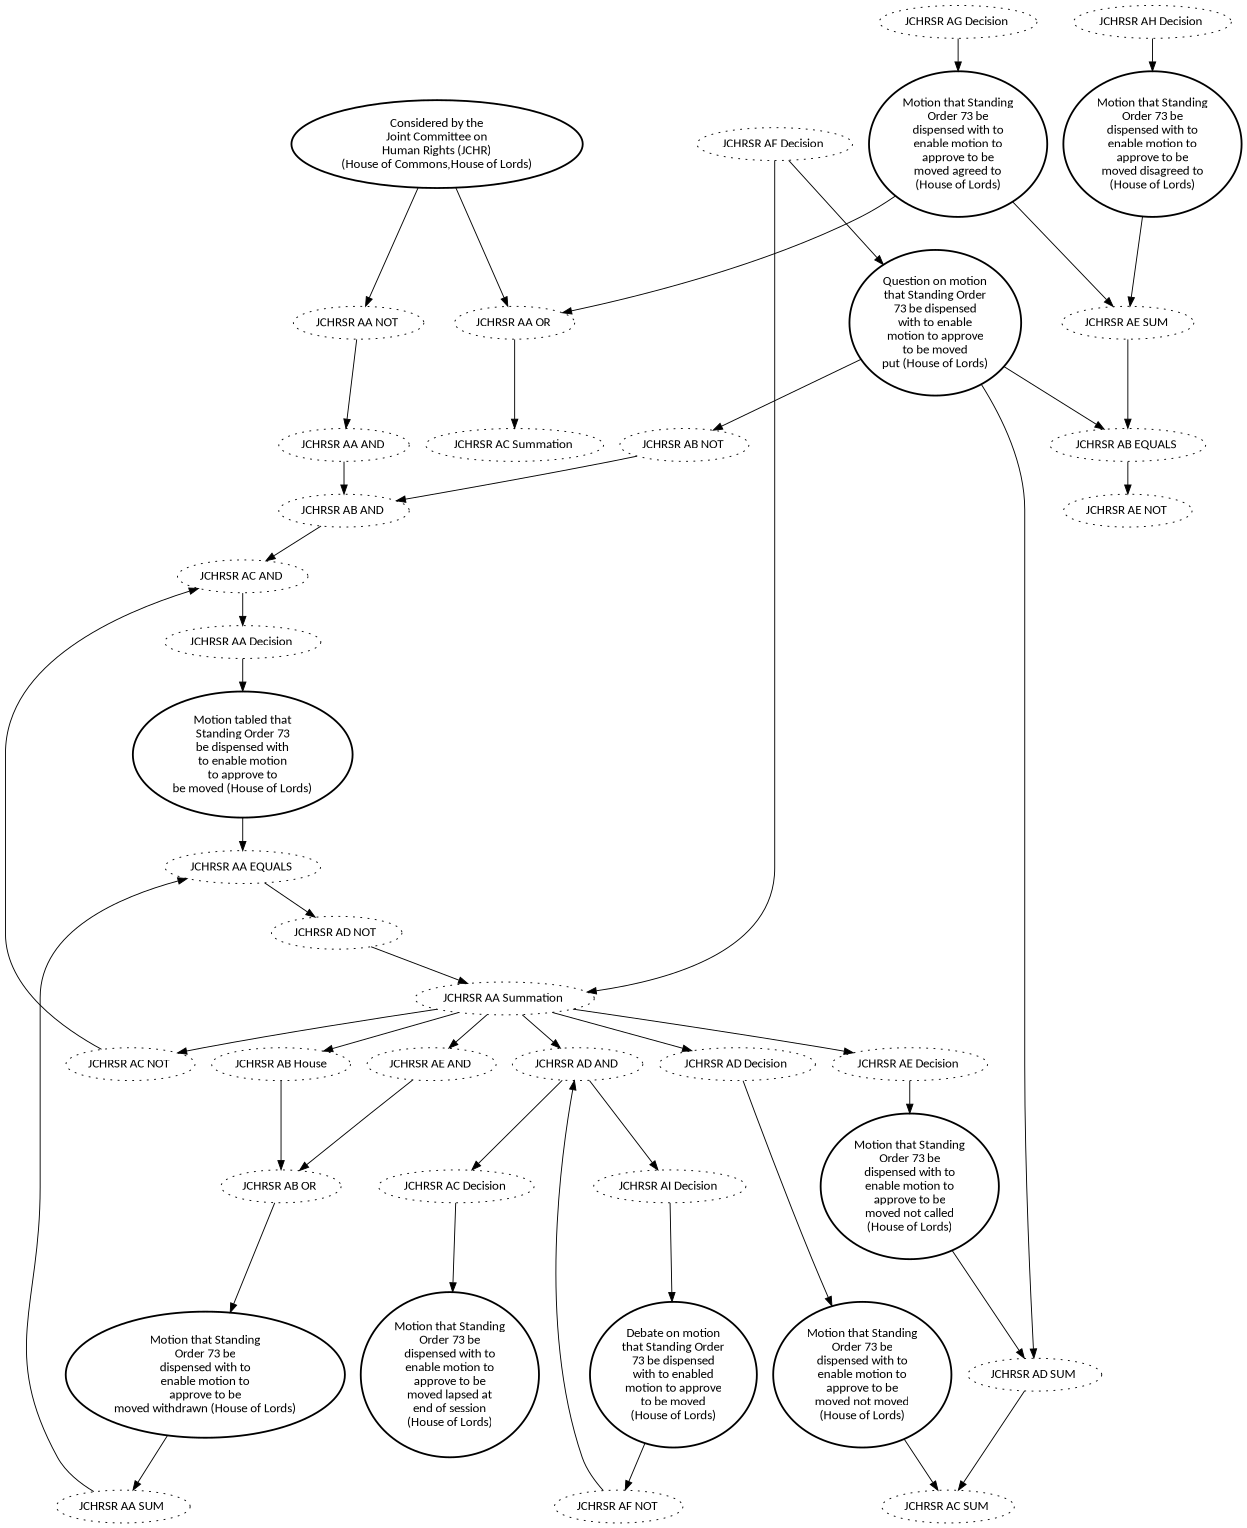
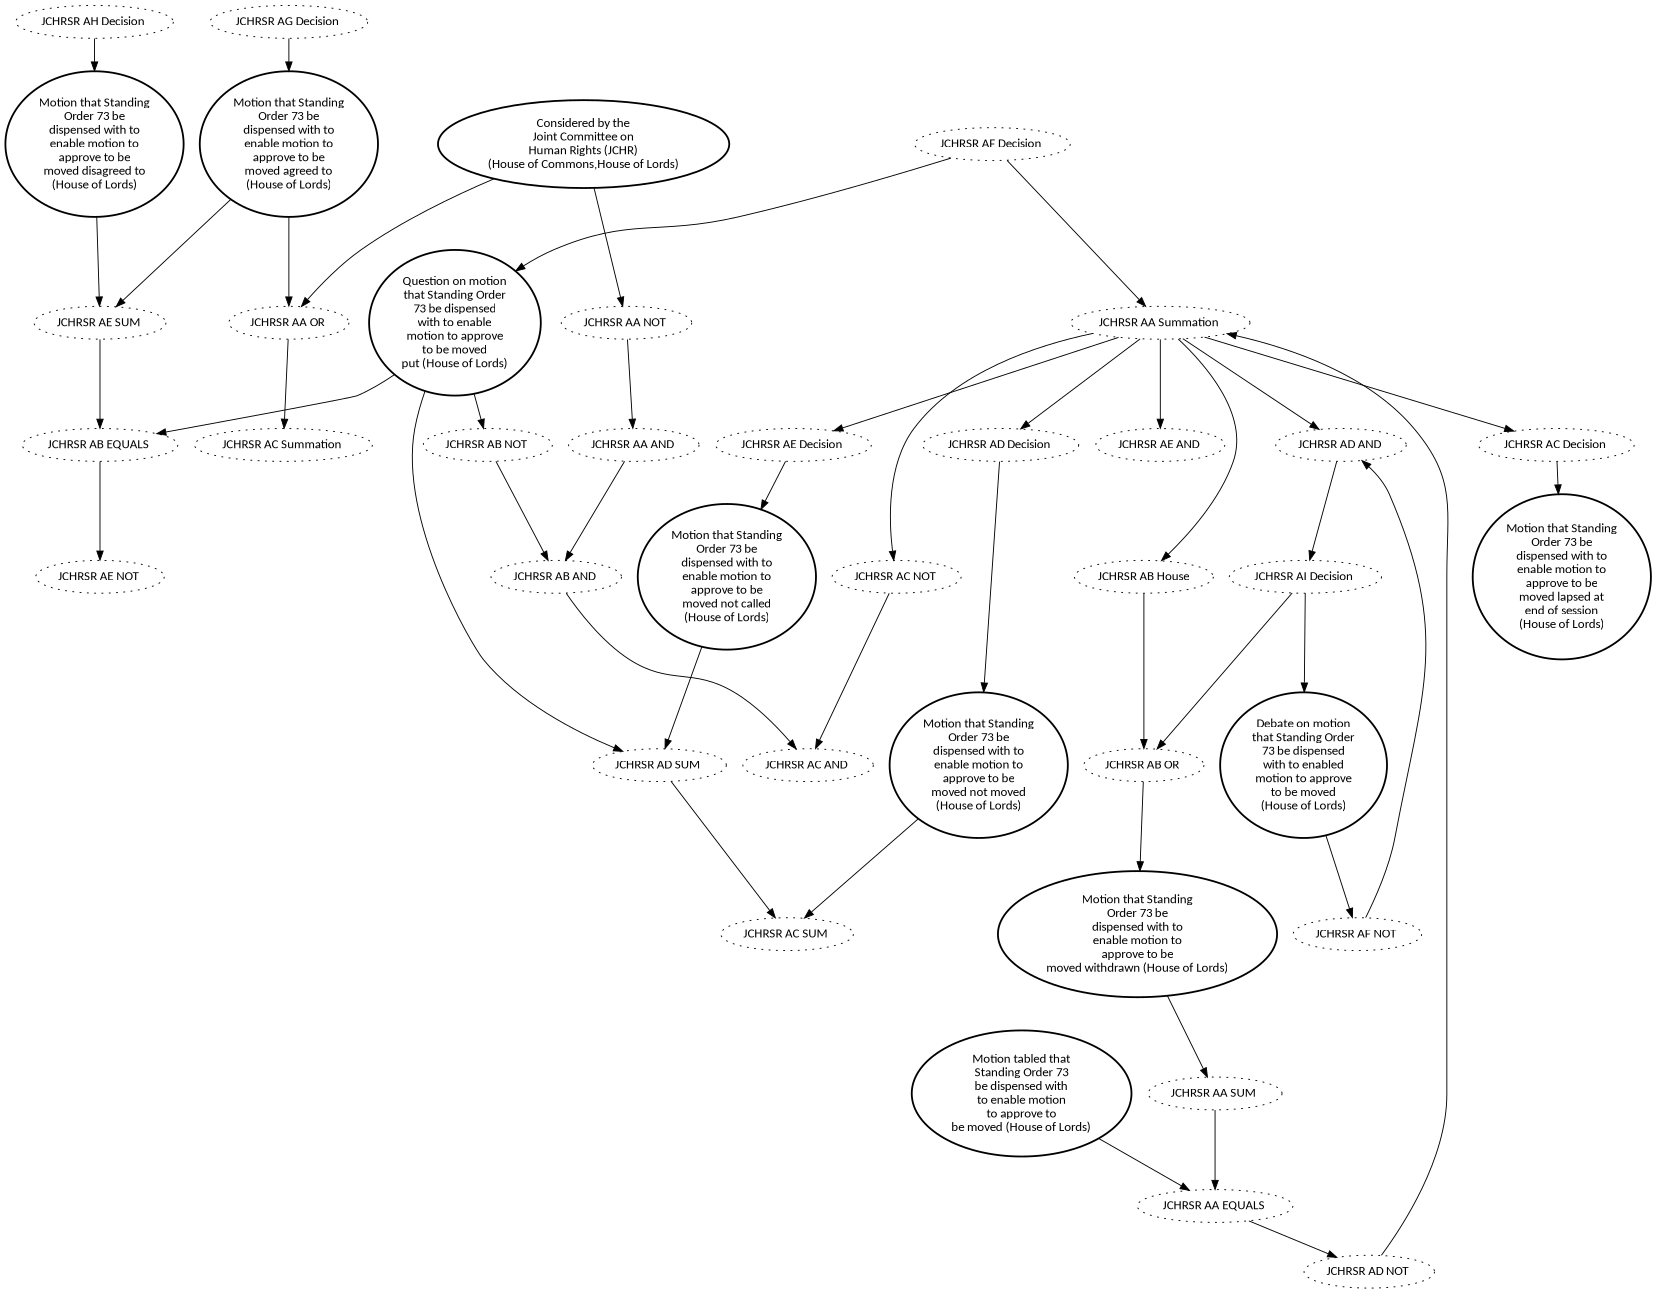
node "JCHRSR AA Decision": removed
edge "JCHRSR AE AND" -> "JCHRSR AB OR": now "JCHRSR AI Decision" -> "JCHRSR AB OR"
edge "JCHRSR AD AND" -> "JCHRSR AC Decision": now "JCHRSR AA Summation" -> "JCHRSR AC Decision"
